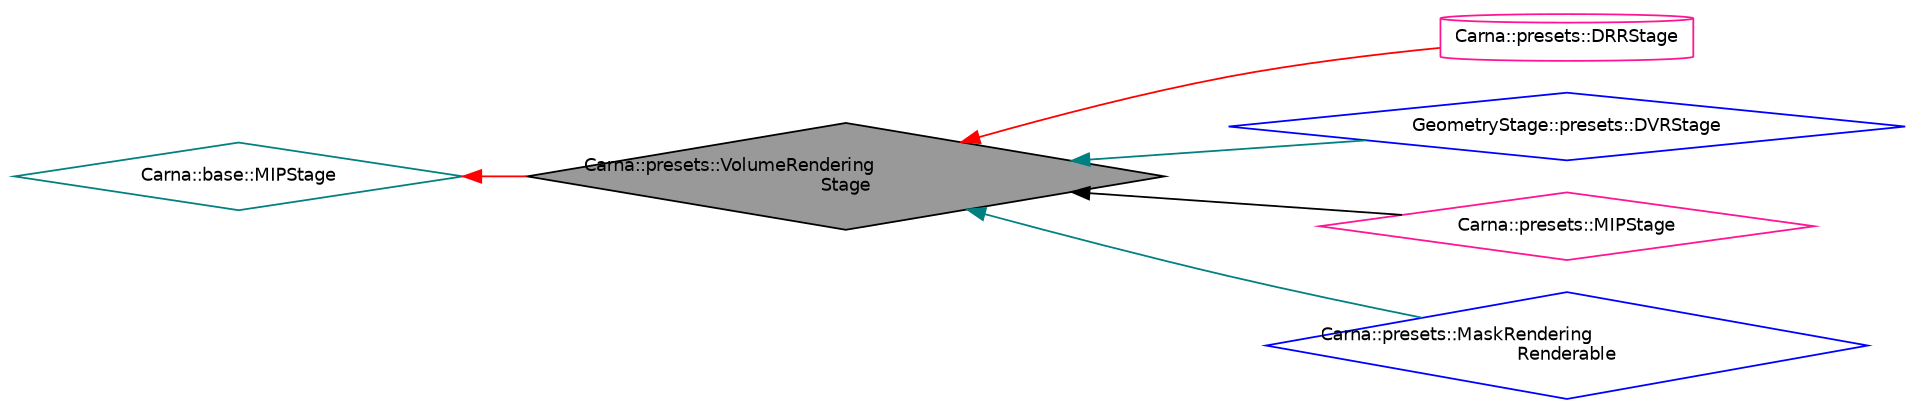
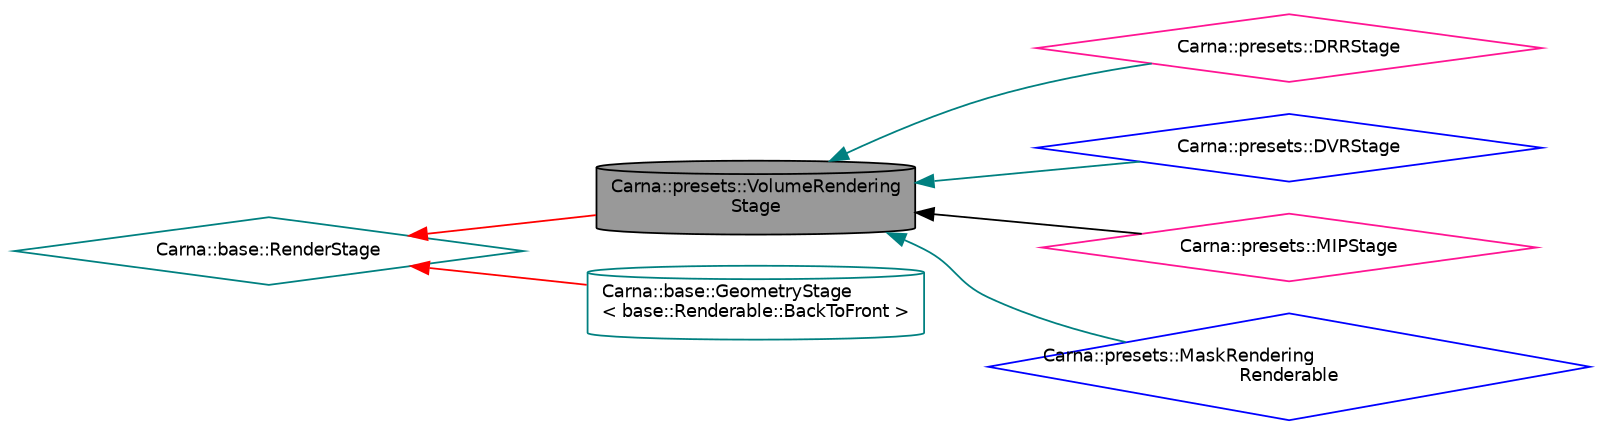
node "Carna::presets::DRRStage": shape cylinder -> diamond
edge "Carna::presets::DRRStage" -> "Carna::presets::VolumeRendering Stage": color red -> teal
node "GeometryStage::presets::DVRStage": label "GeometryStage::presets::DVRStage" -> "Carna::presets::DVRStage"
node "Carna::base::MIPStage": label "Carna::base::MIPStage" -> "Carna::base::RenderStage"
node "Carna::presets::VolumeRendering Stage": shape diamond -> cylinder
node "Carna::base::GeometryStage < base::Renderable::BackToFront >": added
